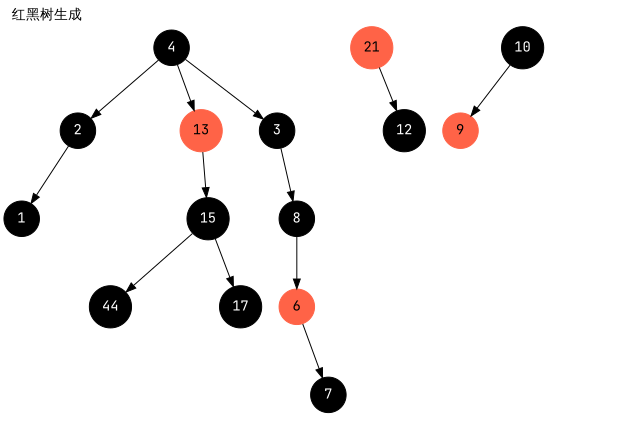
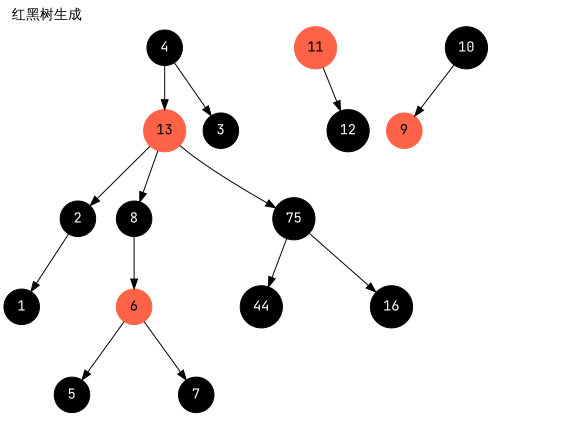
node "21": label "21" -> "11"
edge "4" -> "2": now "13" -> "2"
edge "3" -> "8": now "13" -> "8"
node "15": label "15" -> "75"
node "17": label "17" -> "16"
node "5": added
